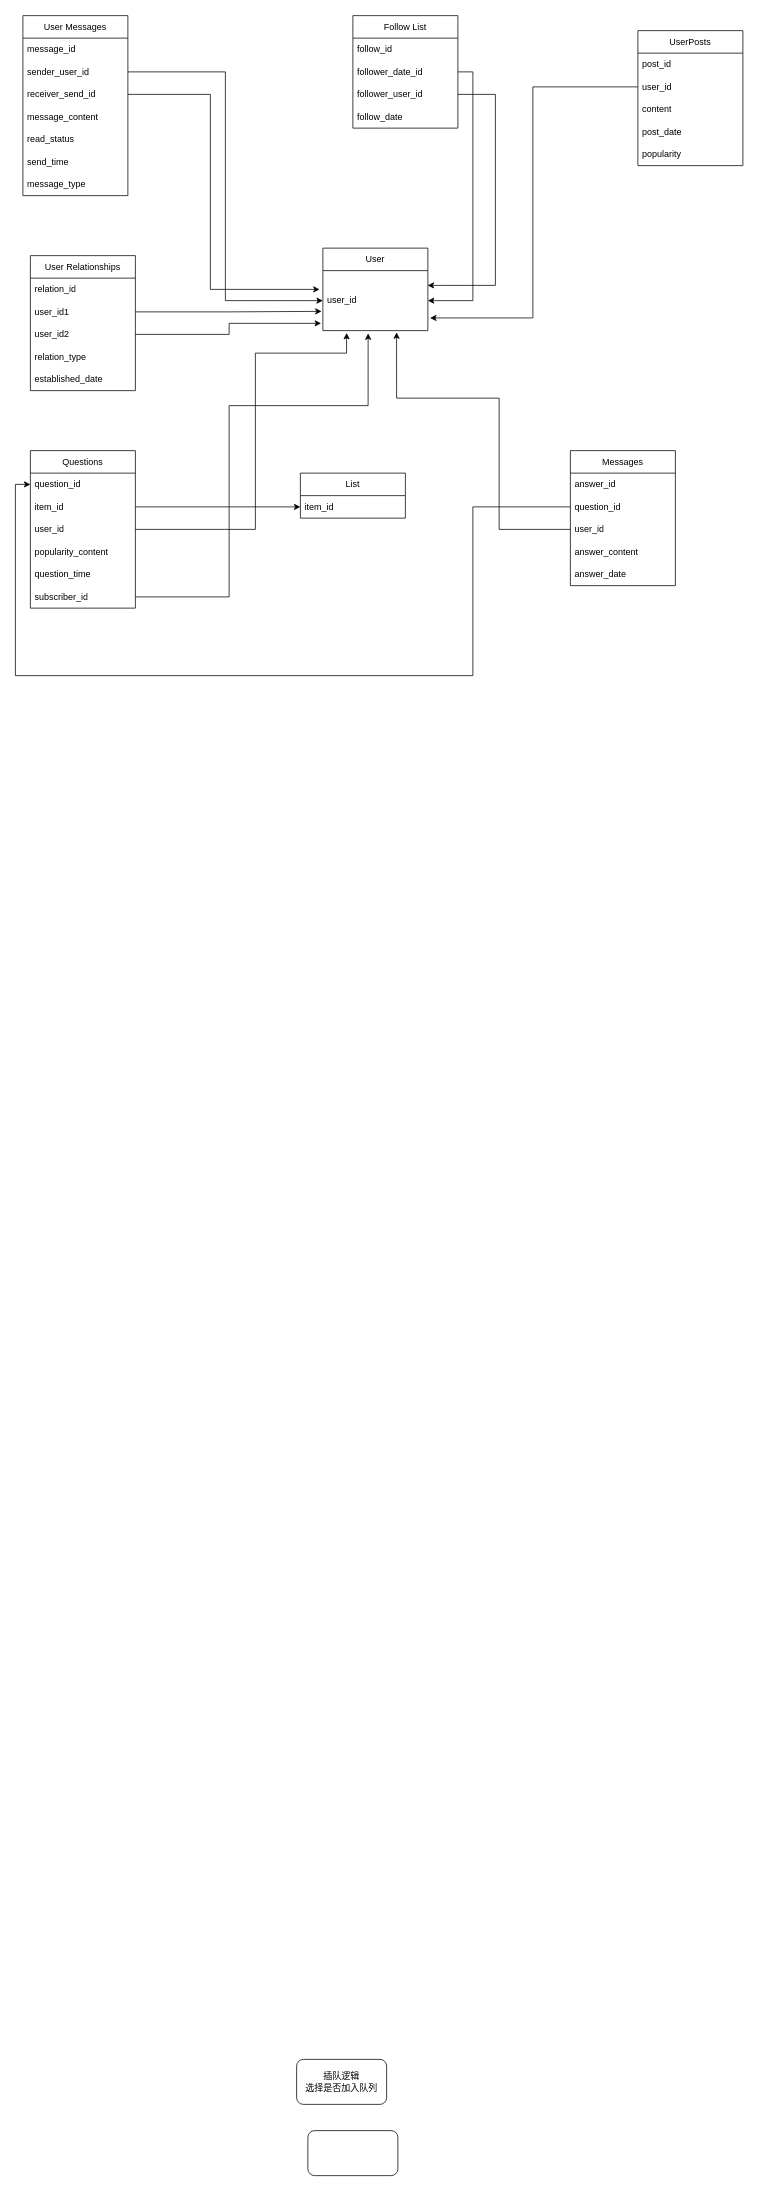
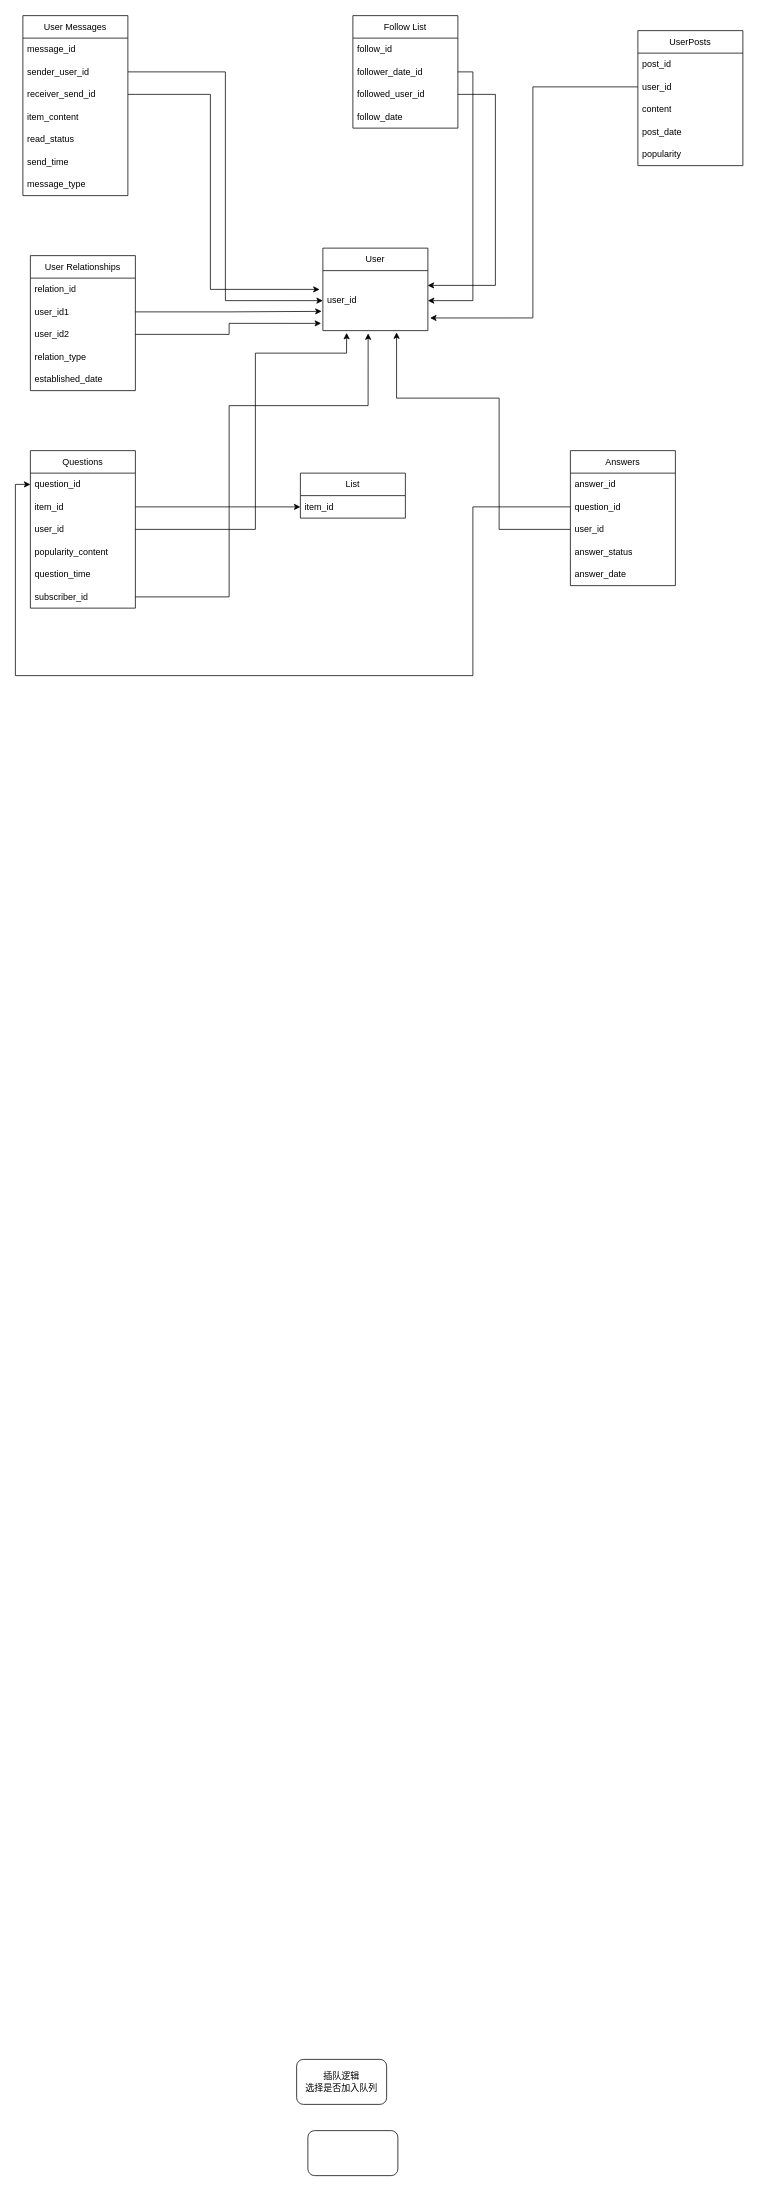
node "follower_user_id": label "follower_user_id" -> "followed_user_id"
node "message_content": label "message_content" -> "item_content"
node "Messages": label "Messages" -> "Answers"
node "answer_content": label "answer_content" -> "answer_status"
